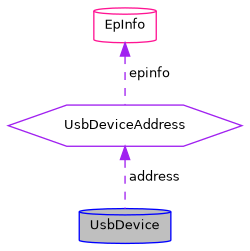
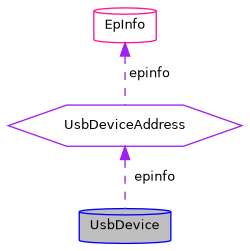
edge "UsbDevice" -> "UsbDeviceAddress": label " address" -> " epinfo"
